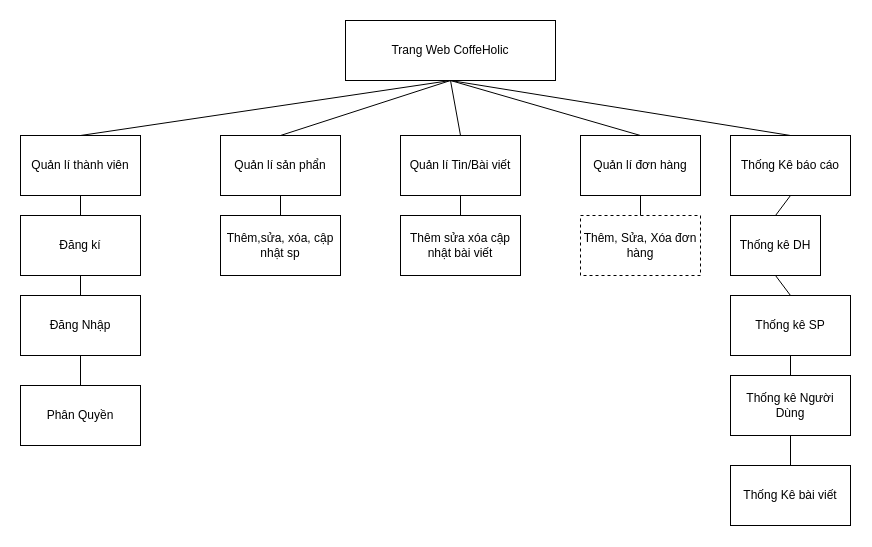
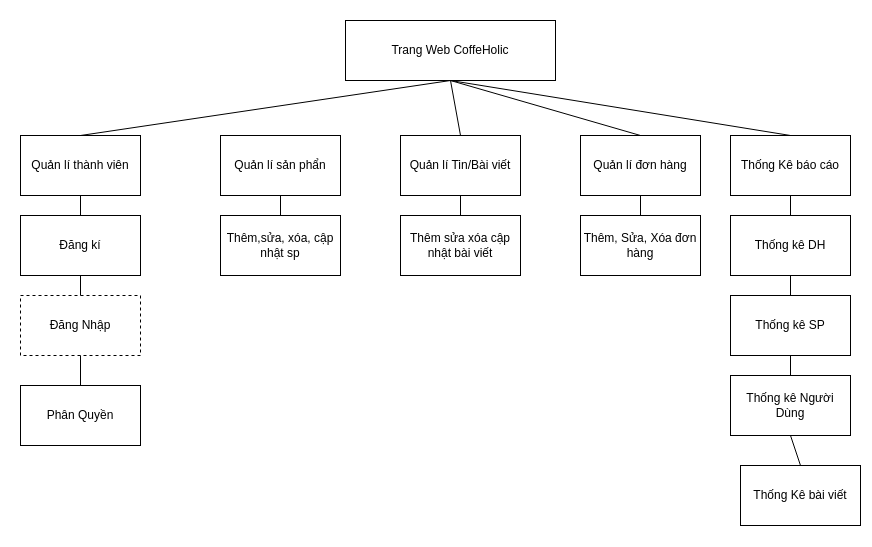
edge "Trang Web CoffeHolic" -- "Quản lí sản phẩn": removed
node "Thêm, Sửa, Xóa đơn hàng": style dashed -> solid
node "Thống kê DH": size 90x60 -> 120x60
node "Đăng Nhập": style solid -> dashed
node "Thống Kê bài viết": moved (791, 496) -> (801, 496)
